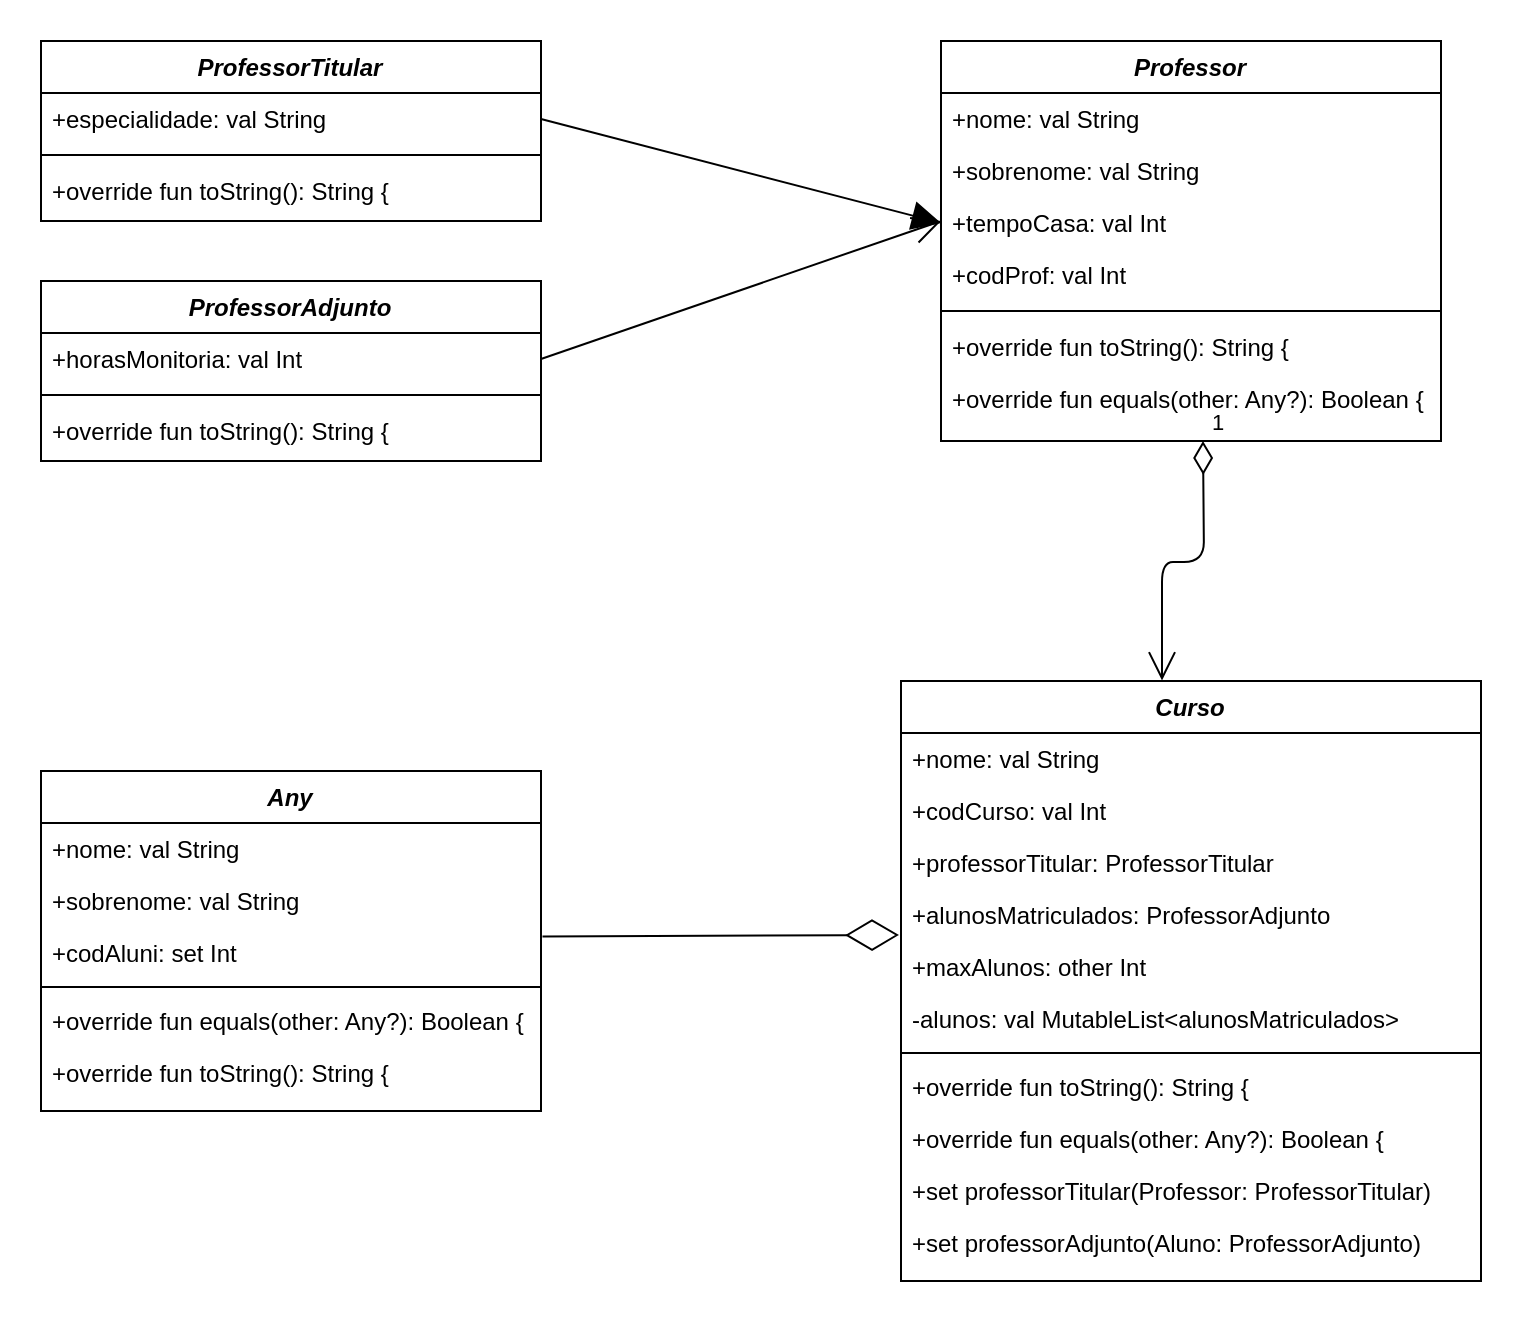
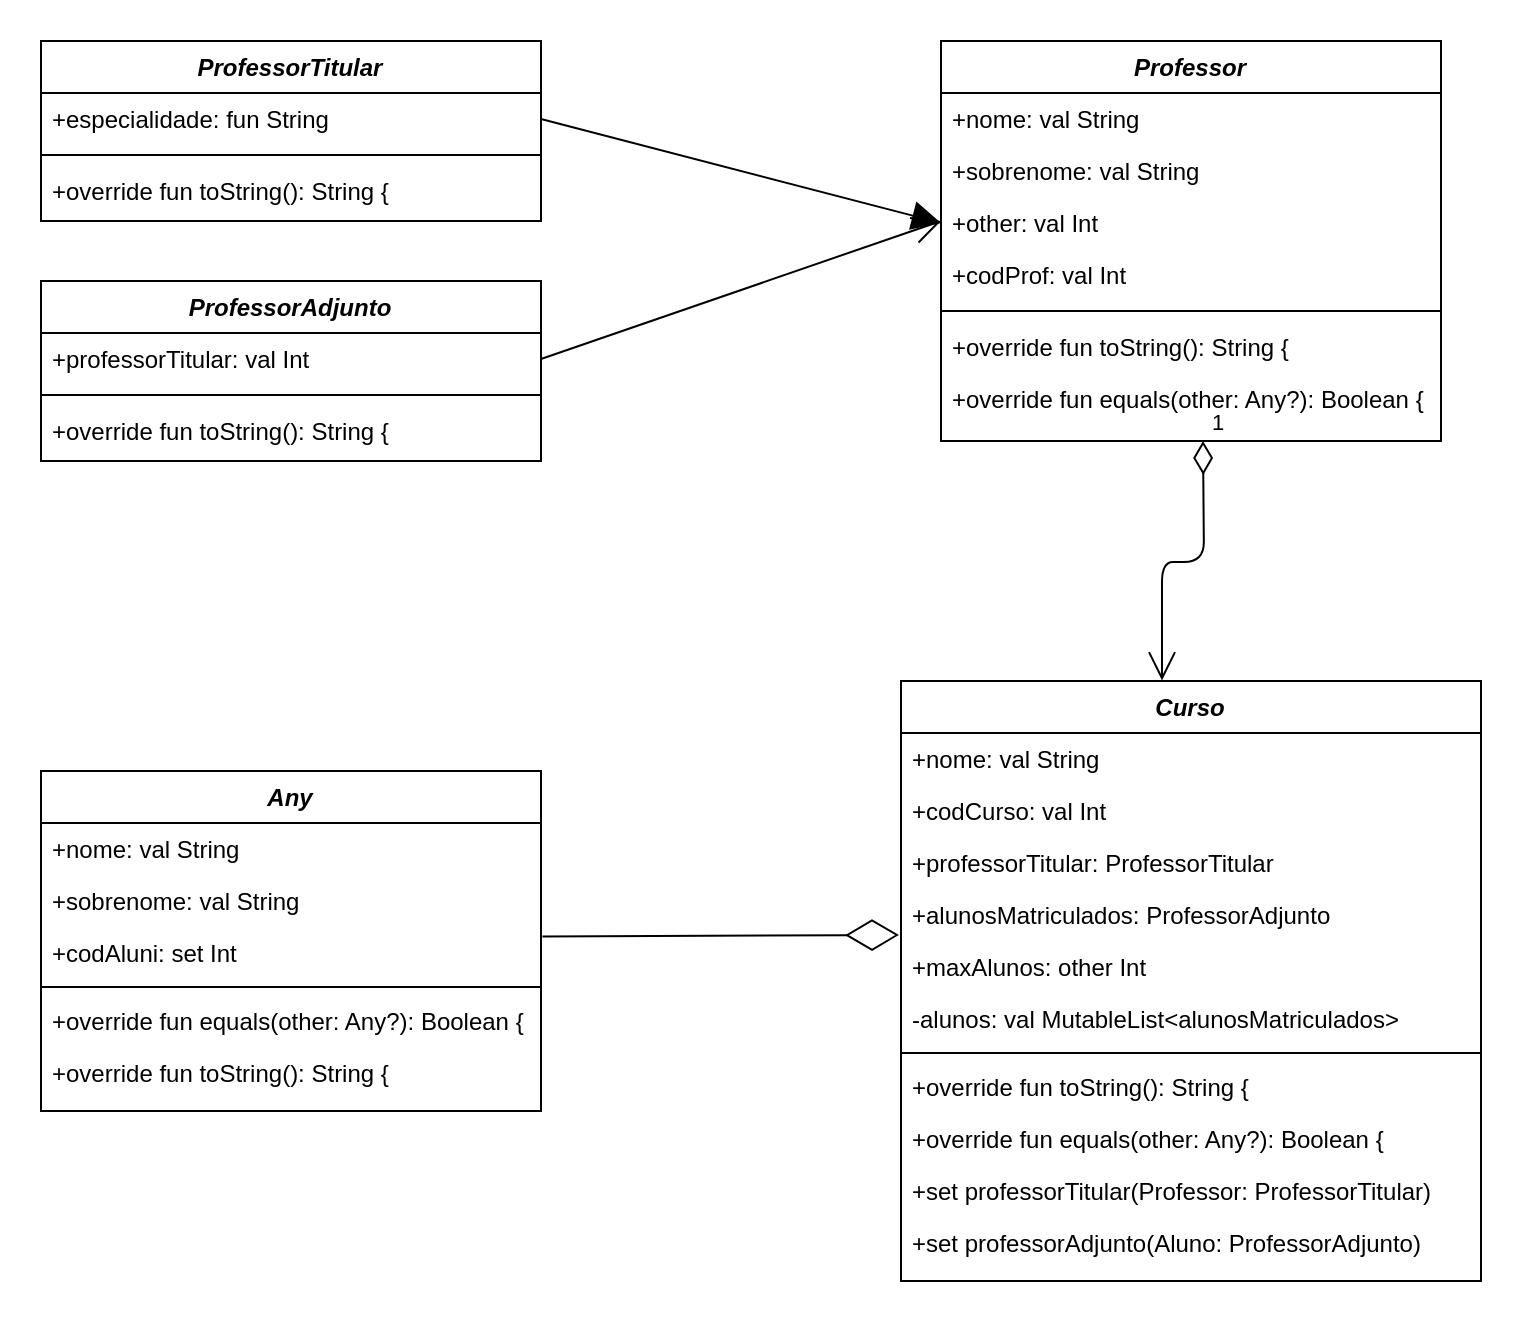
node "+especialidade: val String": label "+especialidade: val String" -> "+especialidade: fun String"
node "+tempoCasa: val Int": label "+tempoCasa: val Int" -> "+other: val Int"
node "+horasMonitoria: val Int": label "+horasMonitoria: val Int" -> "+professorTitular: val Int"
